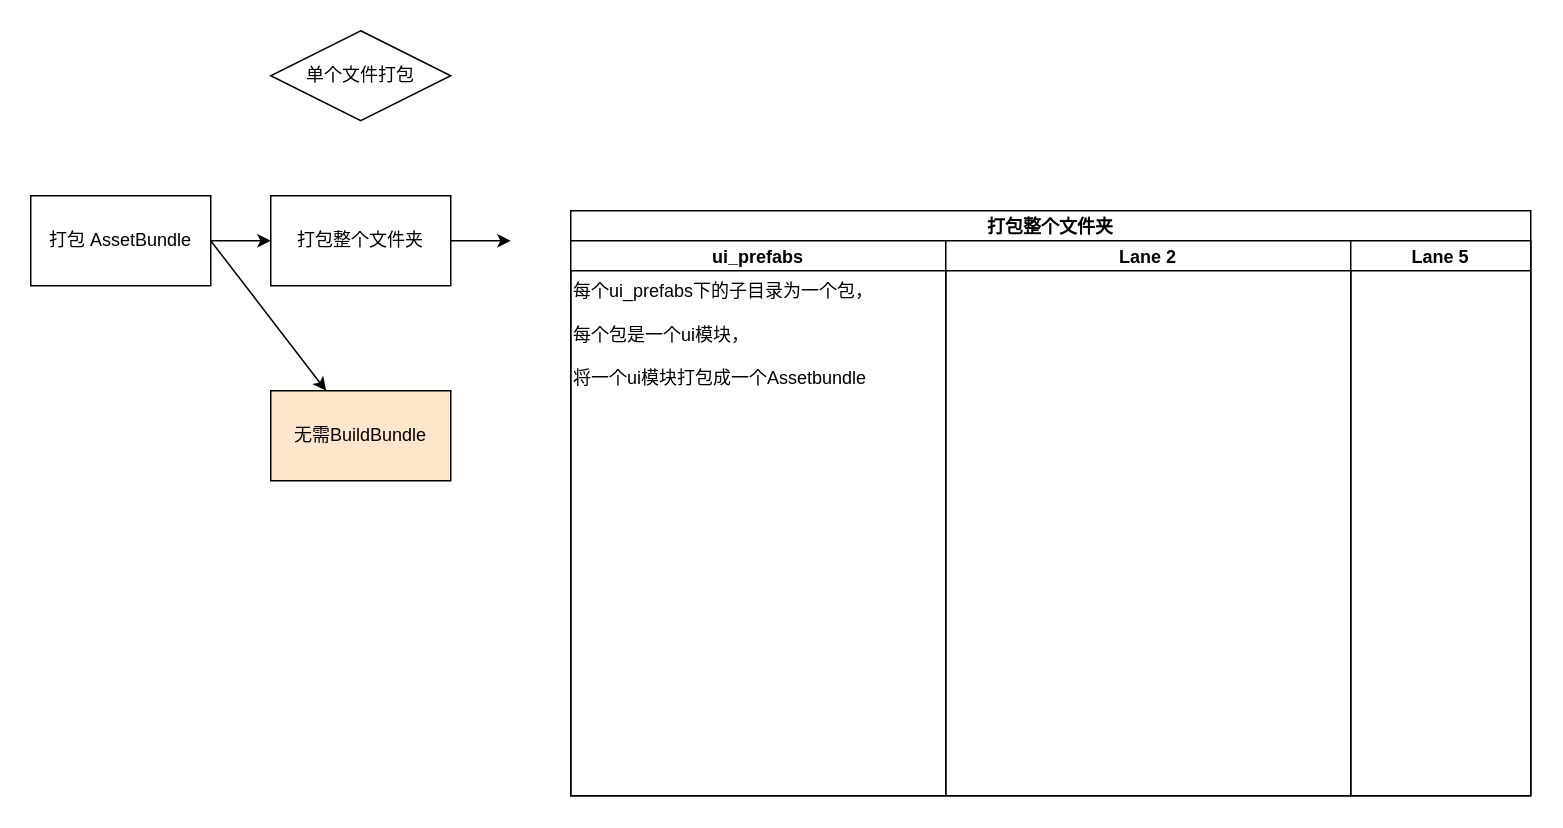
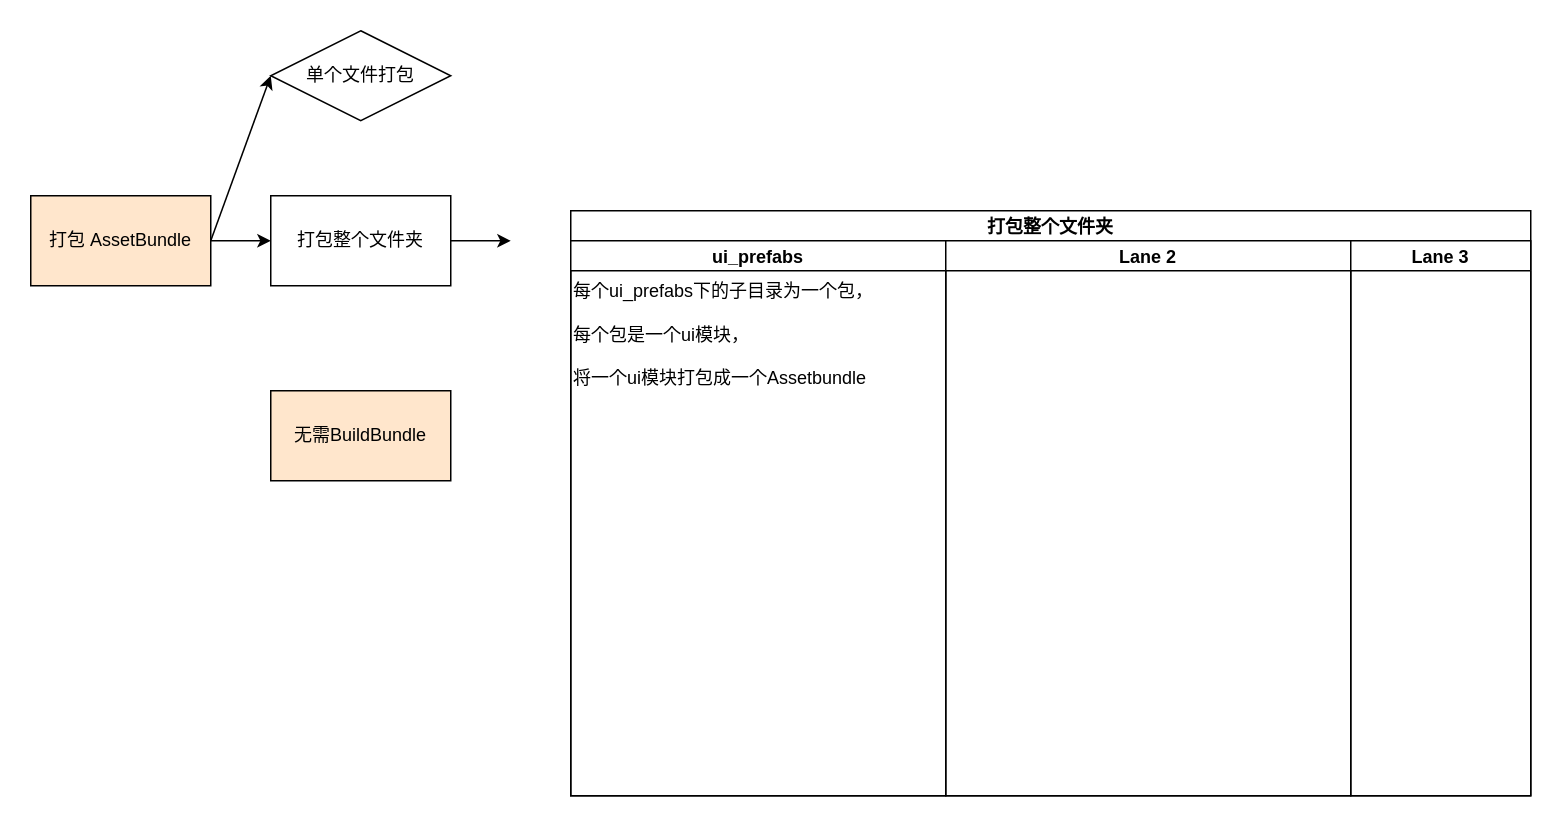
node "打包 AssetBundle": fillcolor #ffffff -> #ffe6cc
node "Lane 5": label "Lane 5" -> "Lane 3"
edge "打包 AssetBundle" -> "无需BuildBundle": now "打包 AssetBundle" -> "单个文件打包"
